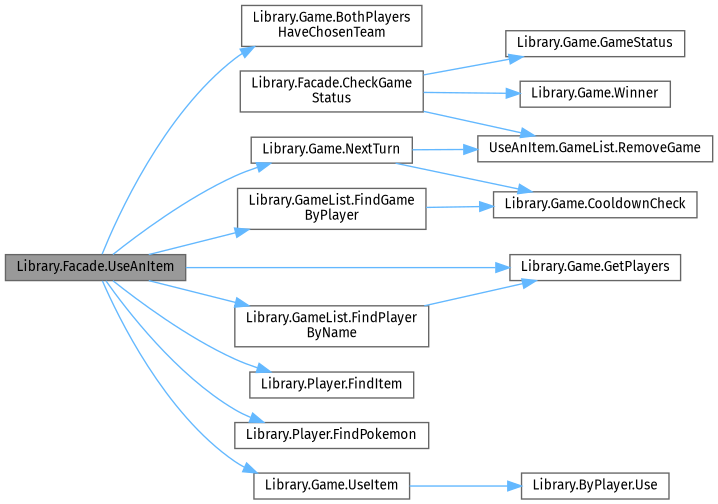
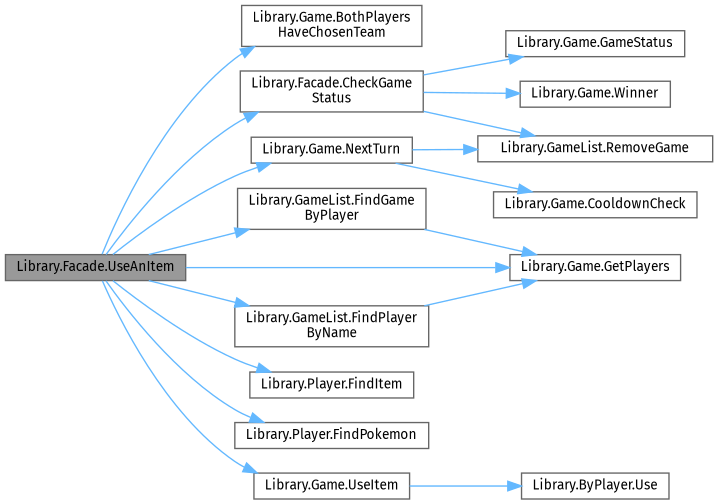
node "UseAnItem.GameList.RemoveGame": label "UseAnItem.GameList.RemoveGame" -> "Library.GameList.RemoveGame"
edge "Library.Facade.UseAnItem" -> "Library.Facade.CheckGame Status": added
edge "Library.GameList.FindGame ByPlayer" -> "Library.Game.CooldownCheck": now "Library.GameList.FindGame ByPlayer" -> "Library.Game.GetPlayers"
